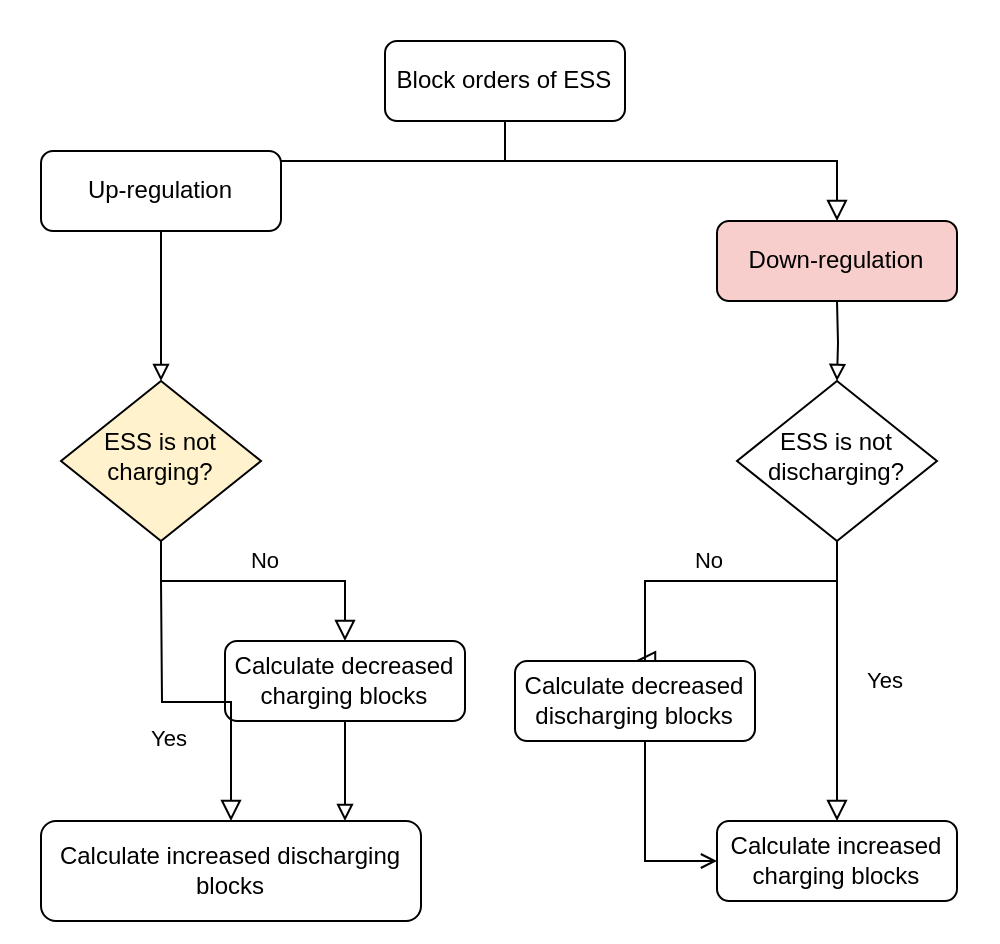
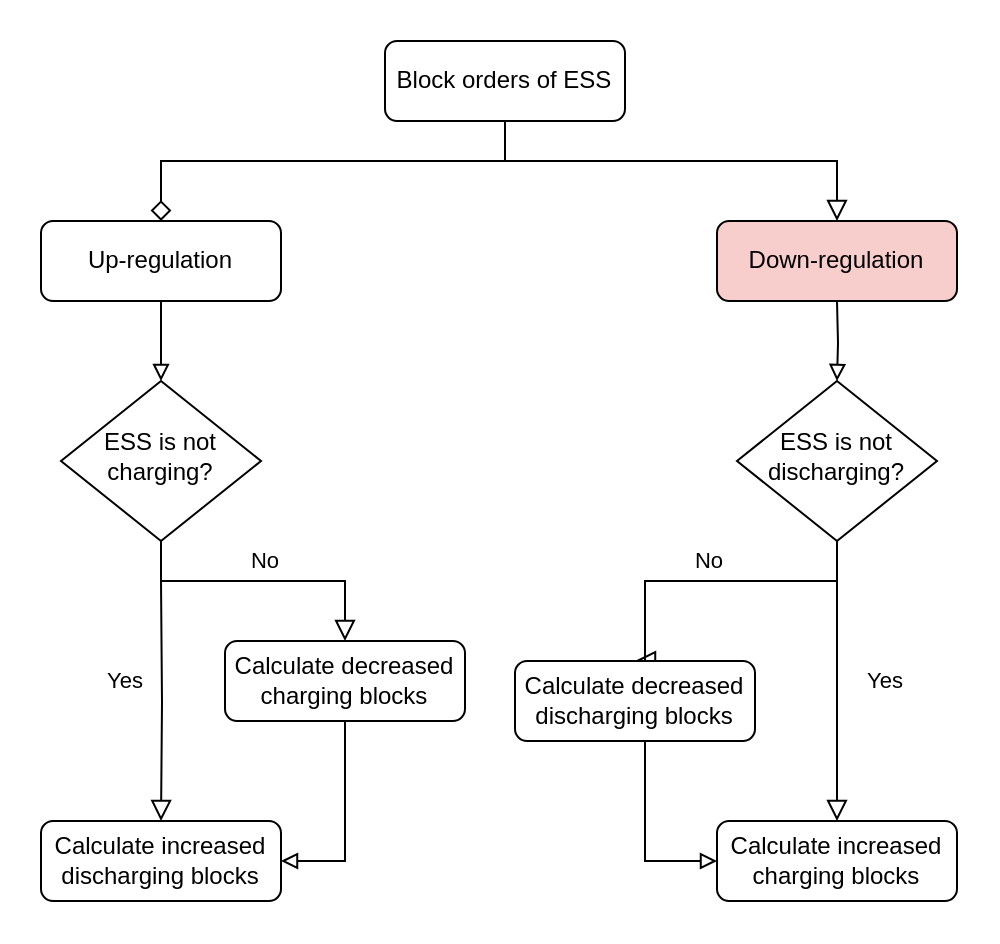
node "Up-regulation": moved (161, 191) -> (161, 261)
node "ESS is not charging?": fillcolor #fff2cc -> #ffffff
edge "Calculate decreased discharging blocks" -> "Calculate increased charging blocks": arrowhead open -> block
node "Calculate increased discharging blocks": size 380x100 -> 240x80
